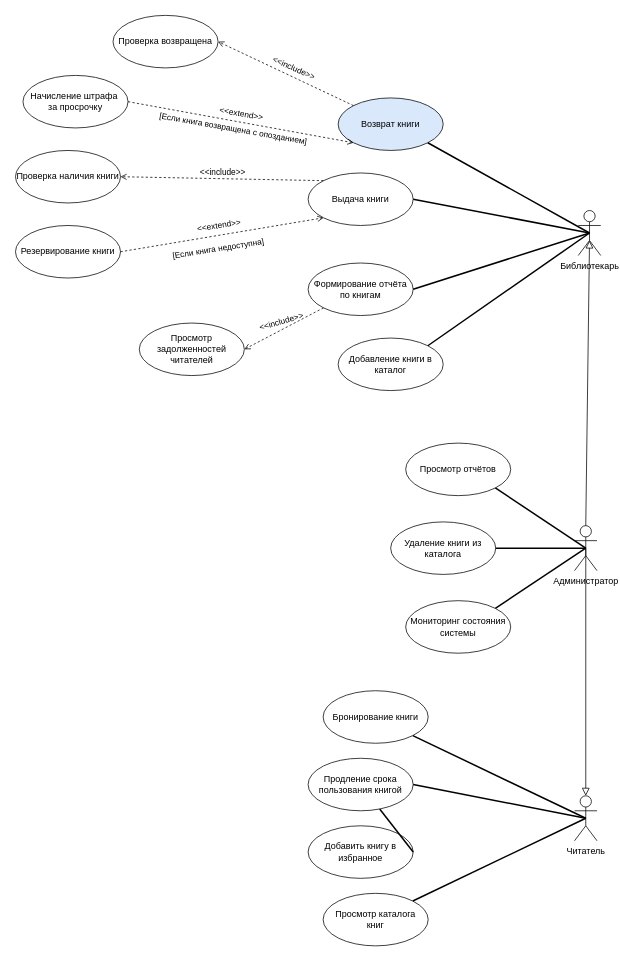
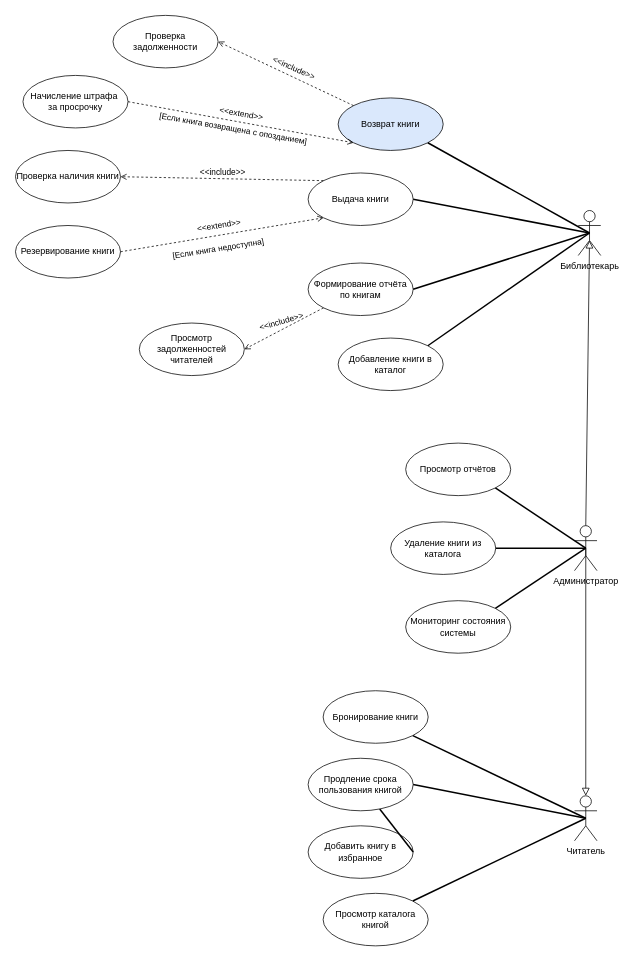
node "Проверка возвращена": label "Проверка возвращена" -> "Проверка задолженности"
node "Просмотр каталога книг": label "Просмотр каталога книг" -> "Просмотр каталога книгой"
